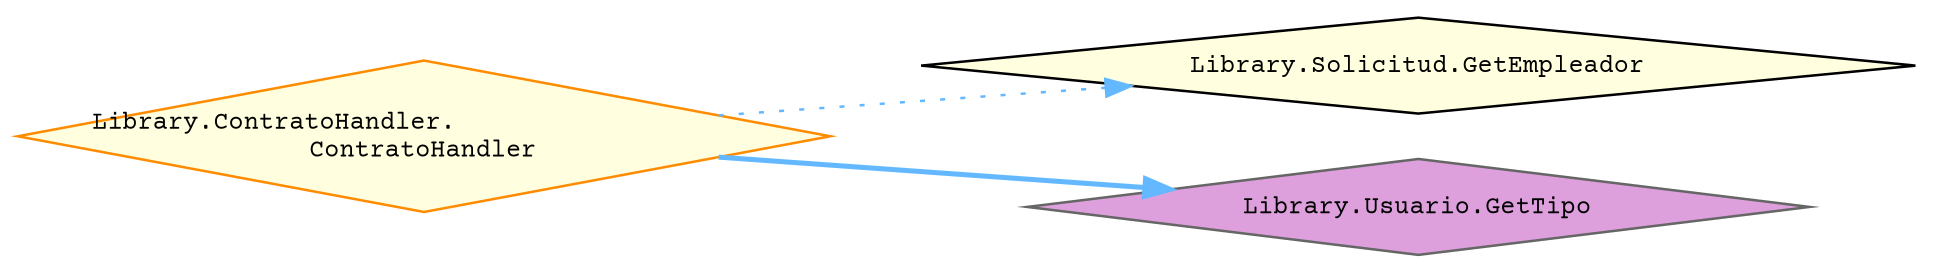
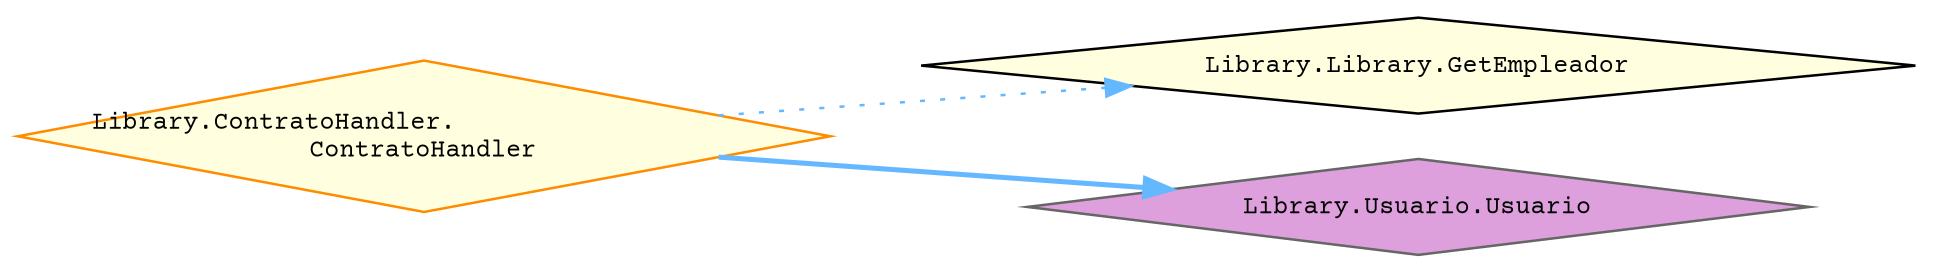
node "Library.Solicitud.GetEmpleador": label "Library.Solicitud.GetEmpleador" -> "Library.Library.GetEmpleador"
node "Library.Usuario.GetTipo": label "Library.Usuario.GetTipo" -> "Library.Usuario.Usuario"
